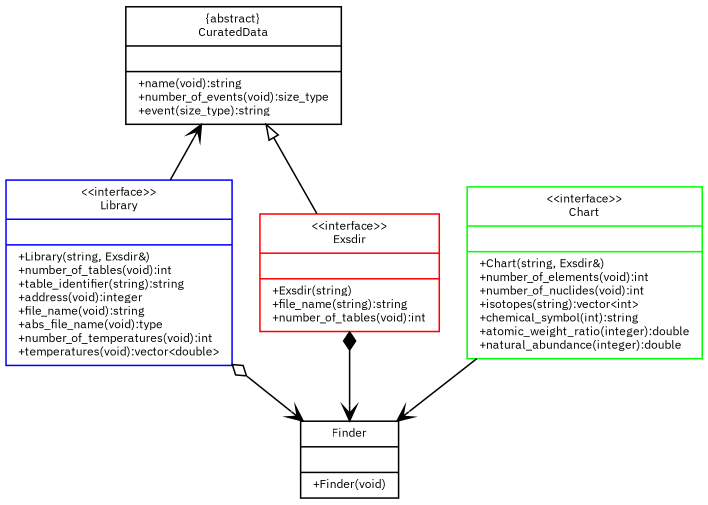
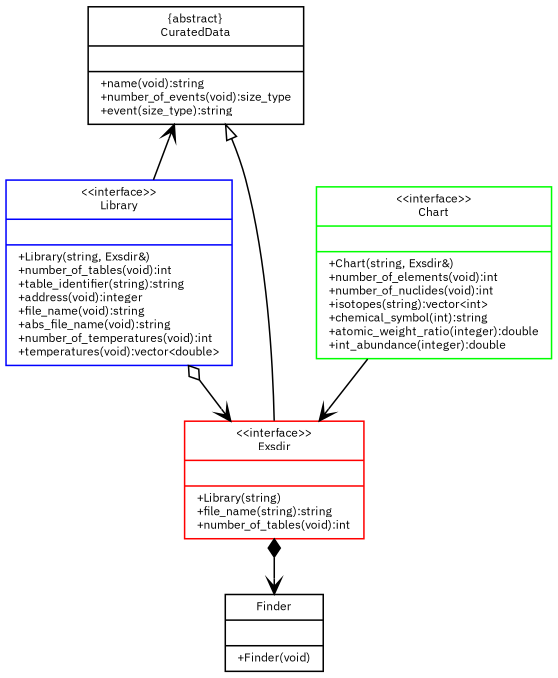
node "Exsdir": text "+Exsdir(string)" -> "+Library(string)"
node "Library": text "+abs_file_name(void):type" -> "+abs_file_name(void):string"
node "Chart": text "+natural_abundance(integer):double" -> "+int_abundance(integer):double"
edge "Chart" -> "Finder": now "Chart" -> "Exsdir"
edge "Library" -- "Finder": now "Library" -- "Exsdir"
